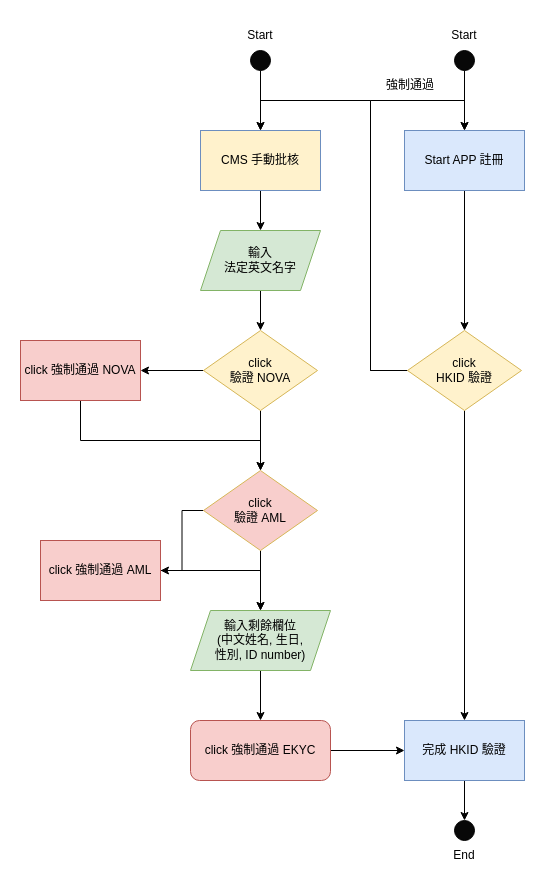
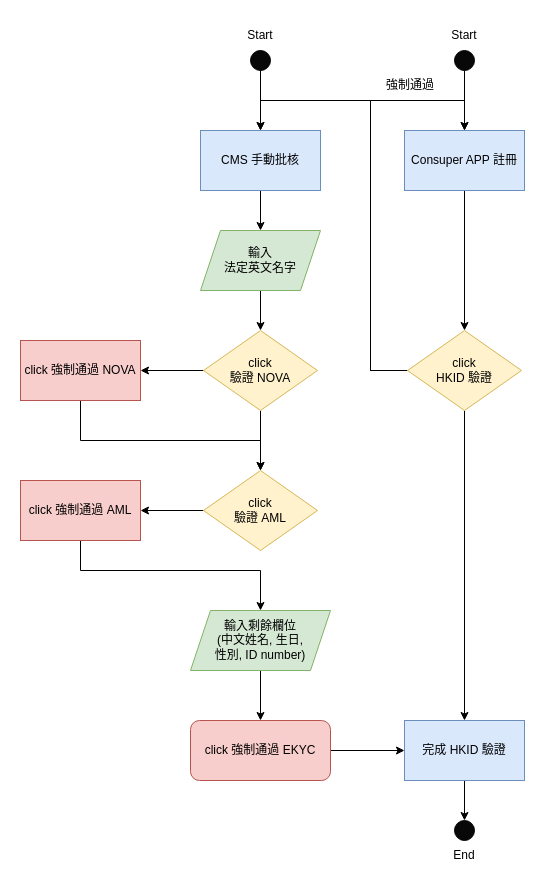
node "CMS 手動批核": fillcolor #fff2cc -> #dae8fc
node "Start APP 註冊": label "Start APP 註冊" -> "Consuper APP 註冊"
node "click 驗證 AML": fillcolor #f8cecc -> #fff2cc
edge "click 驗證 AML" -> "輸入剩餘欄位 (中文姓名, 生日, 性別, ID number)": removed
node "click 強制通過 AML": moved (101, 571) -> (81, 511)
